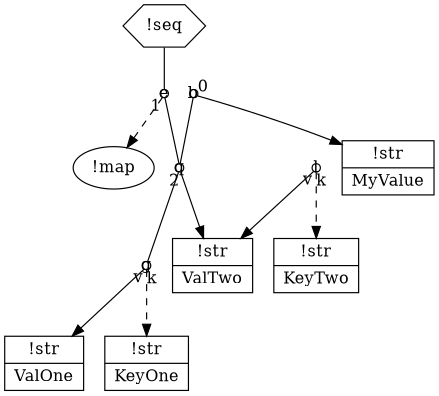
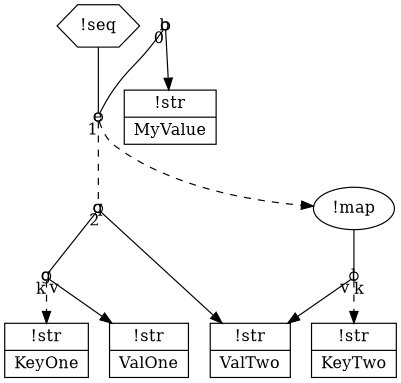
edge "e" -- "q": style solid -> dashed
edge "b" -- "q": now "b" -- "e"
edge "!map" -- "l": added
